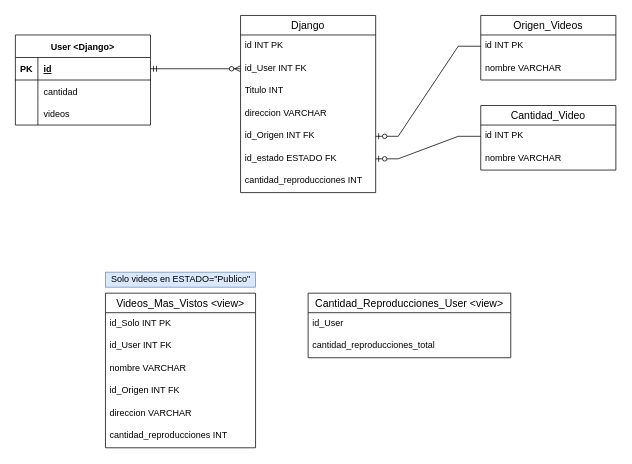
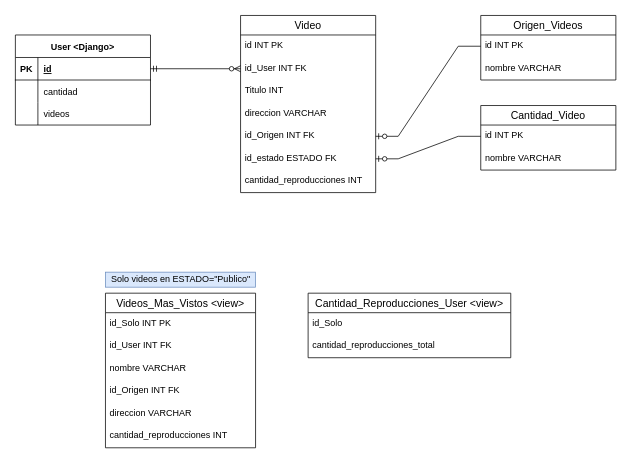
node "Django": label "Django" -> "Video"
node "id_User": label "id_User" -> "id_Solo"
